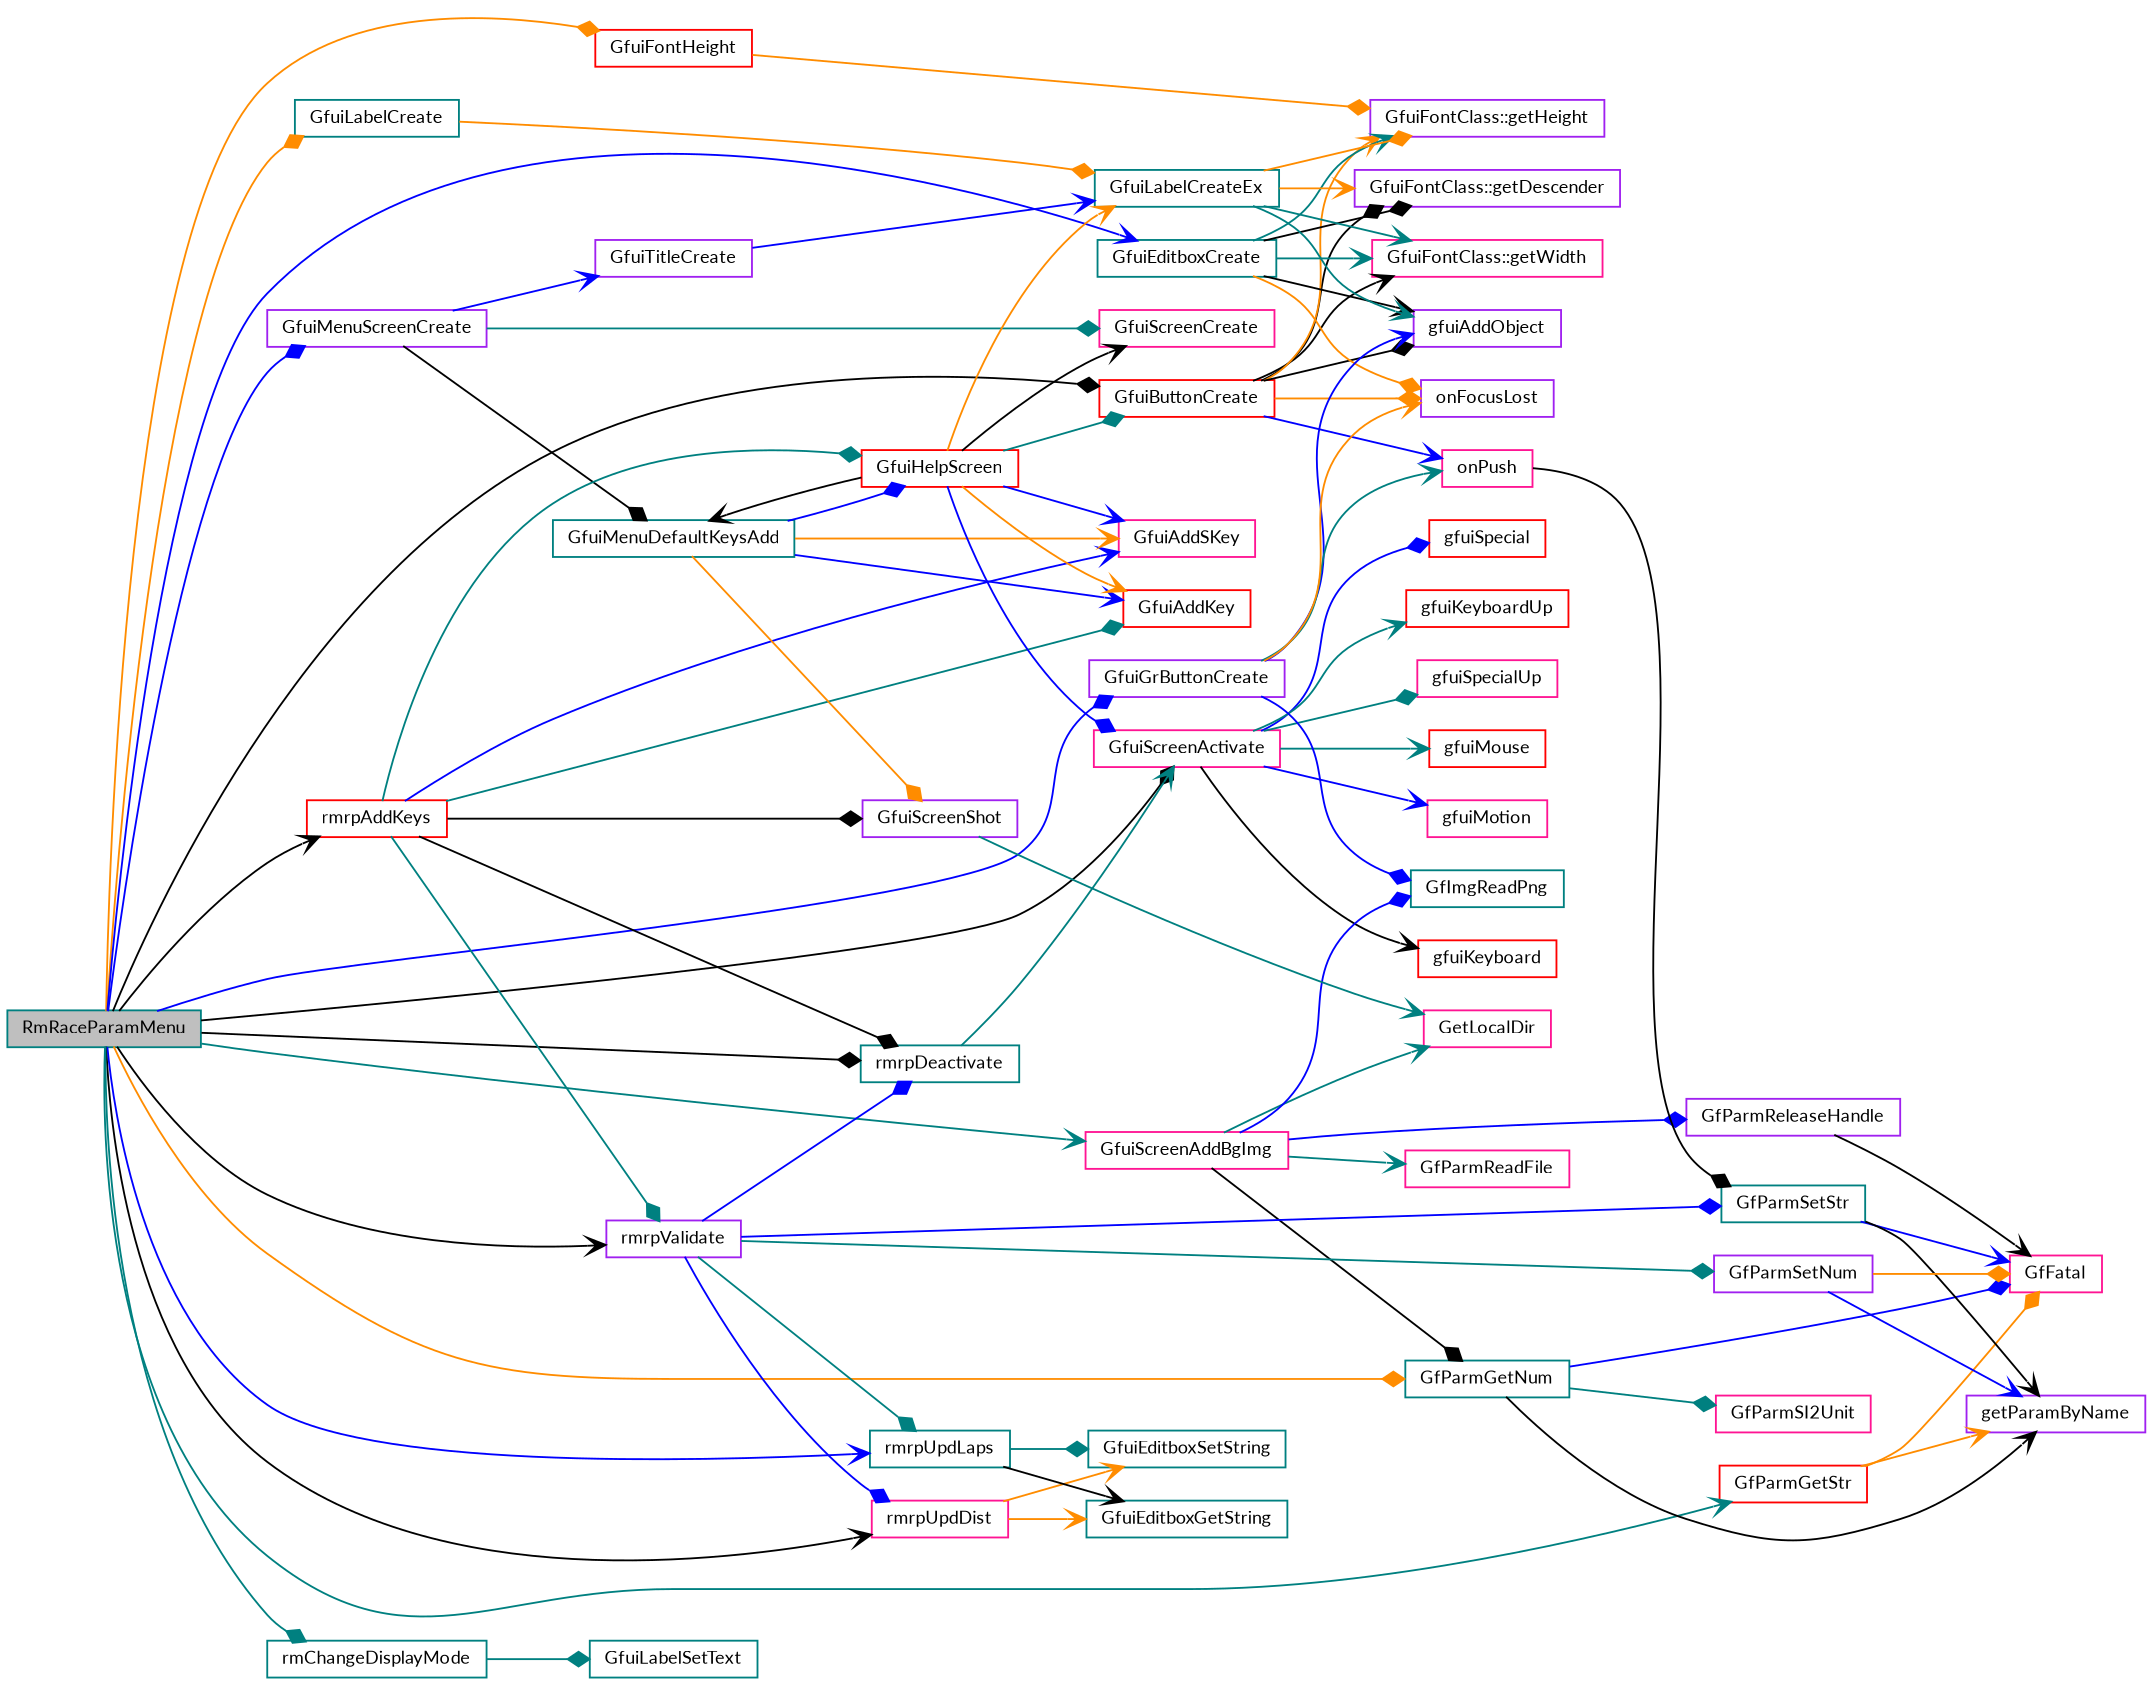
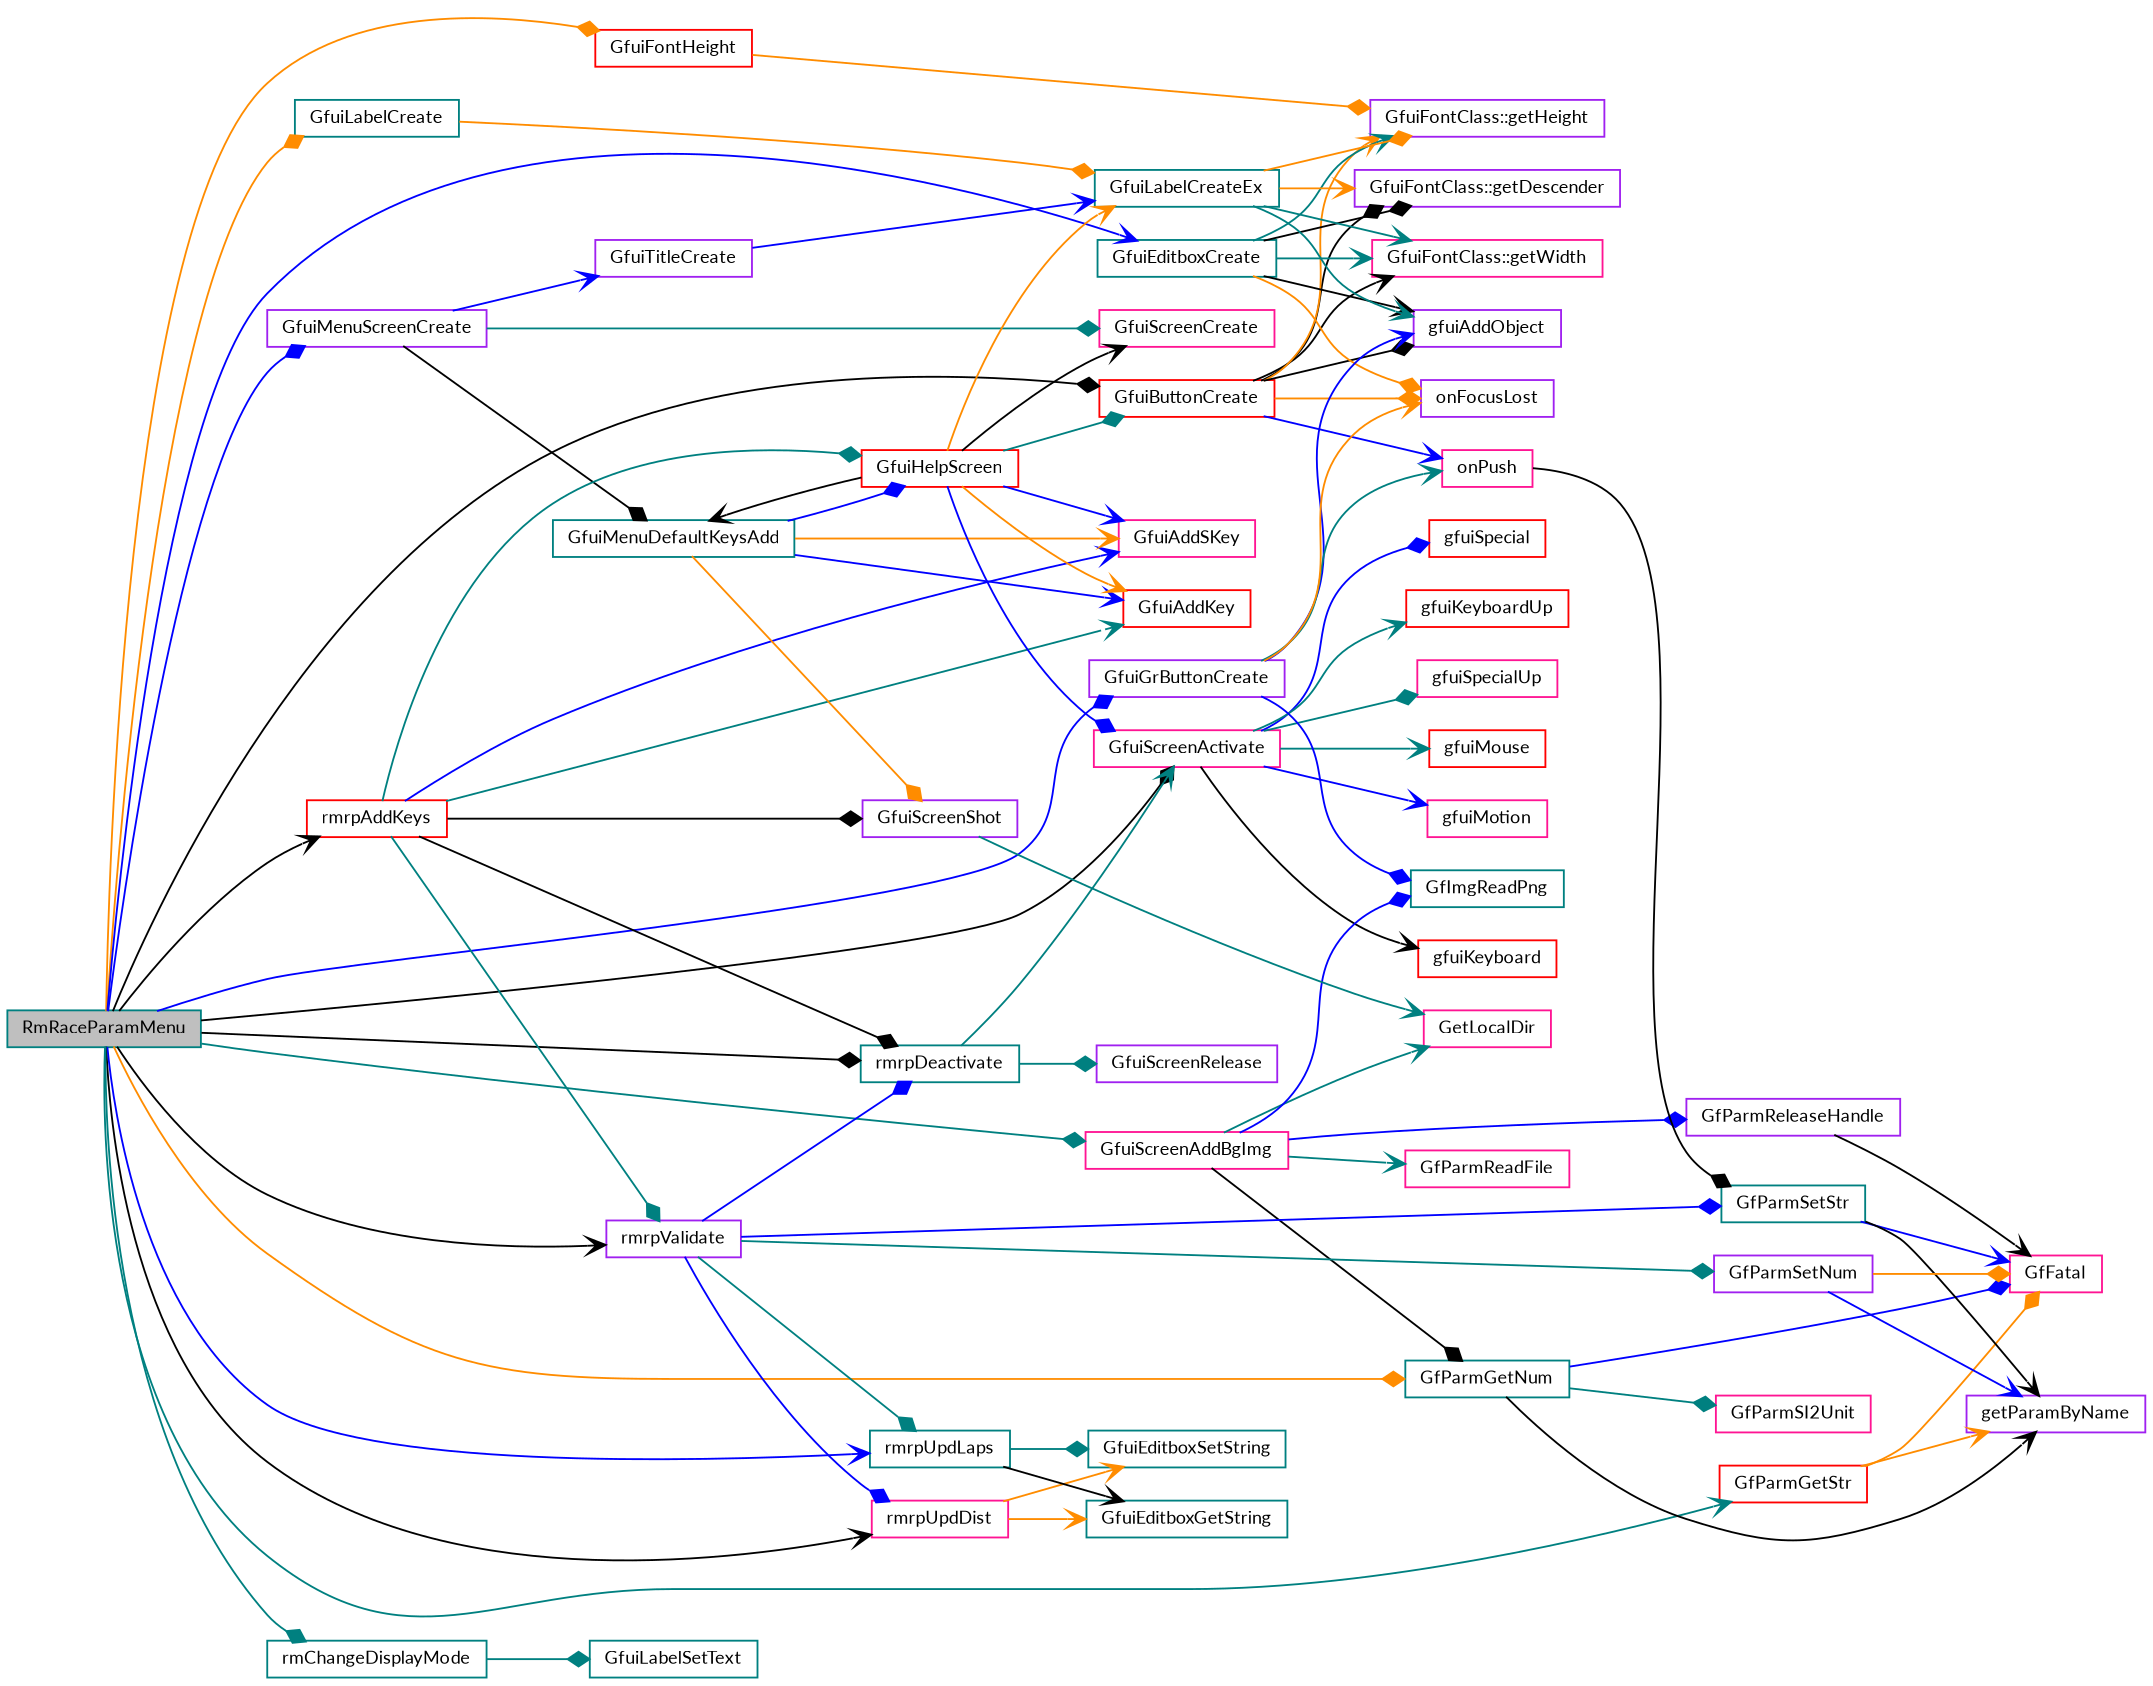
edge "rmrpAddKeys" -> "GfuiAddKey": arrowhead diamond -> vee
node "GfuiScreenRelease": added
edge "RmRaceParamMenu" -> "GfuiScreenAddBgImg": arrowhead vee -> diamond
